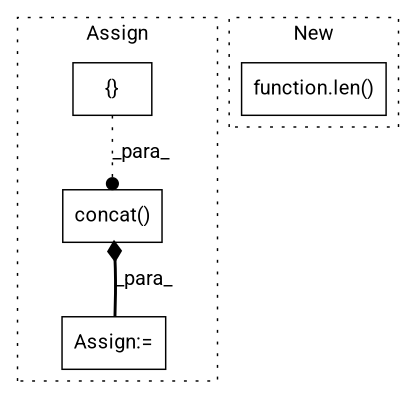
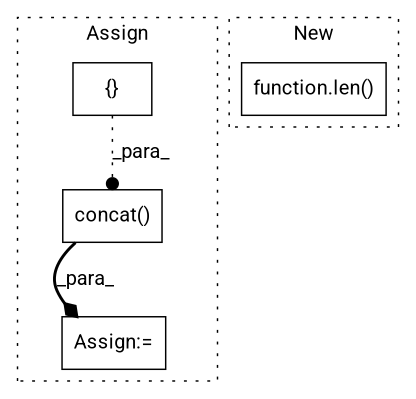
edge "Assign:=" -> "concat()": reversed
